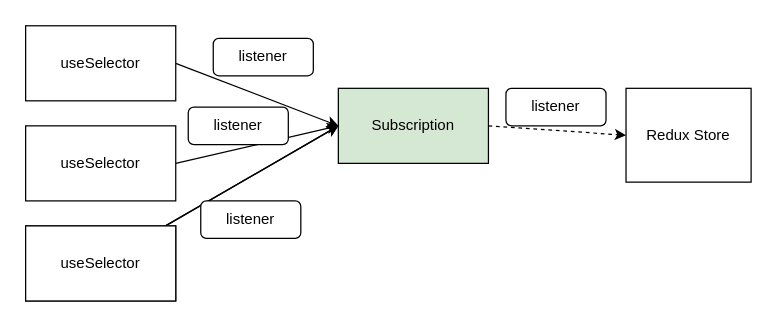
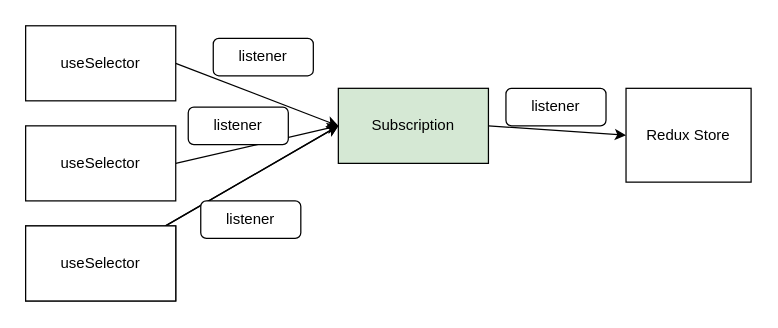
edge "Subscription" -> "Redux Store": style dashed -> solid
